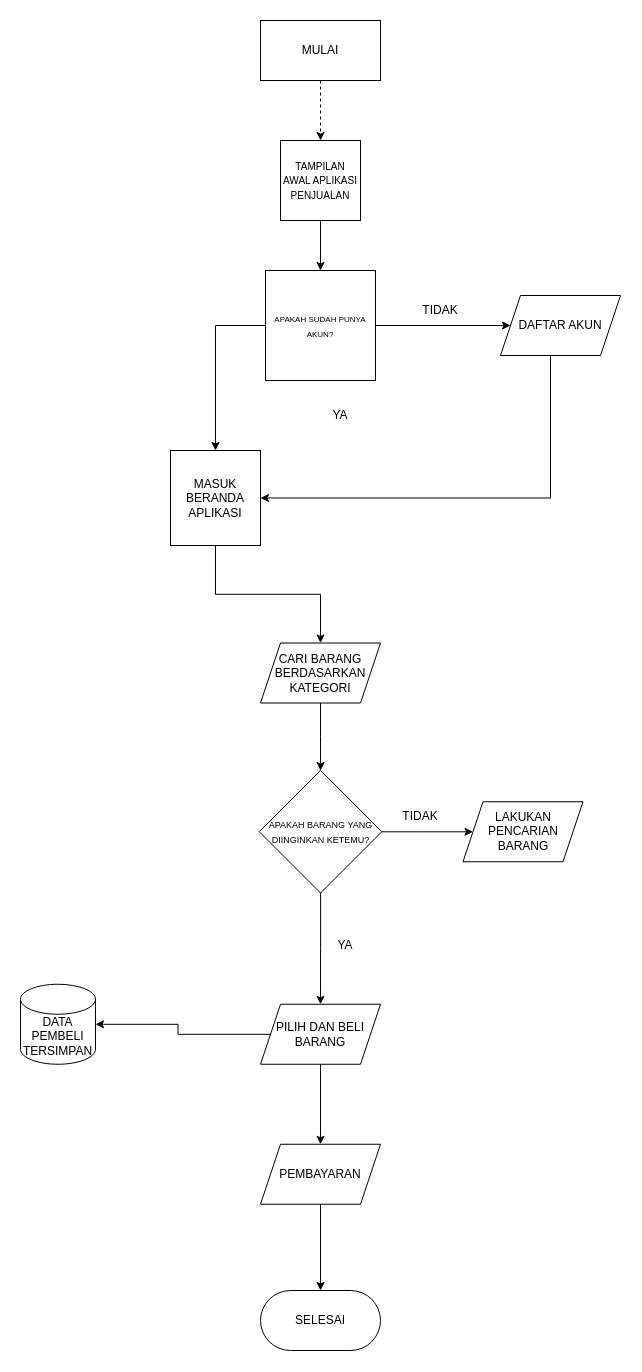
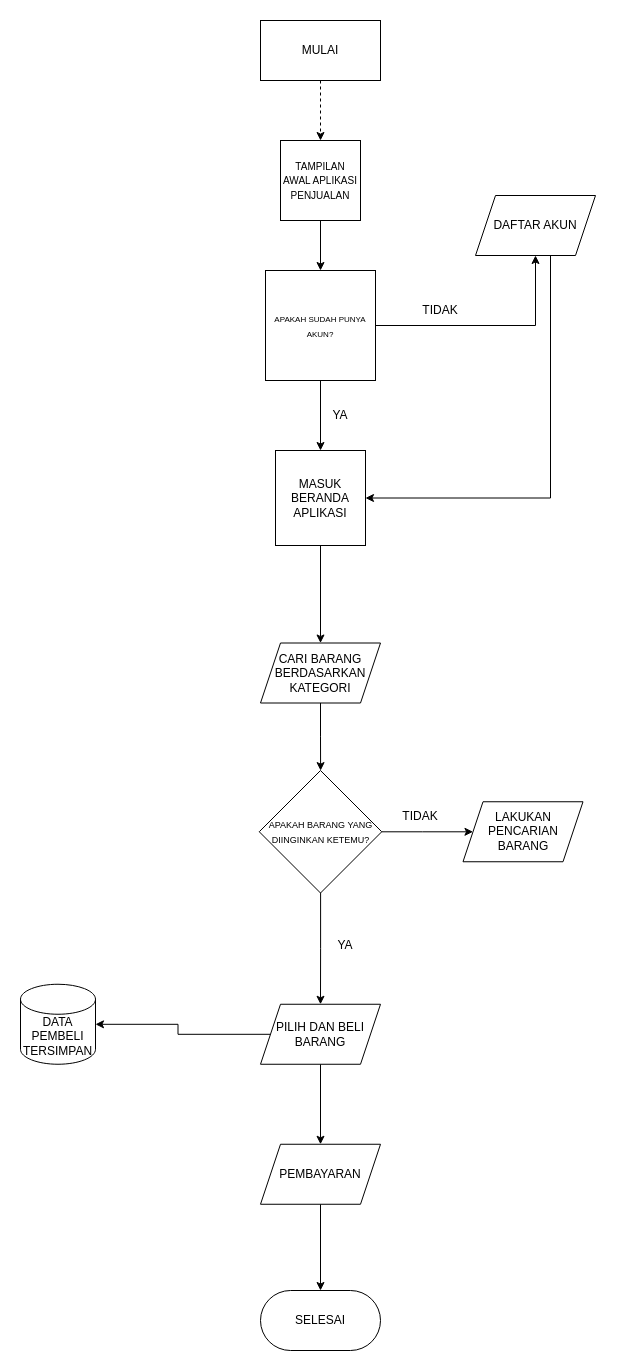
node "DAFTAR AKUN": moved (561, 326) -> (536, 226)
node "MASUK BERANDA APLIKASI": moved (216, 498) -> (321, 498)
